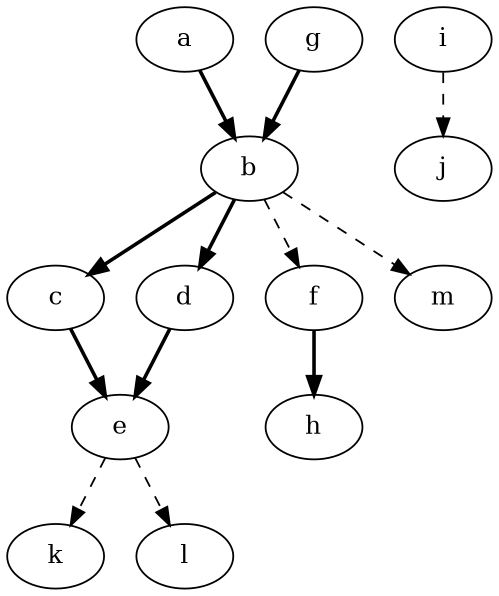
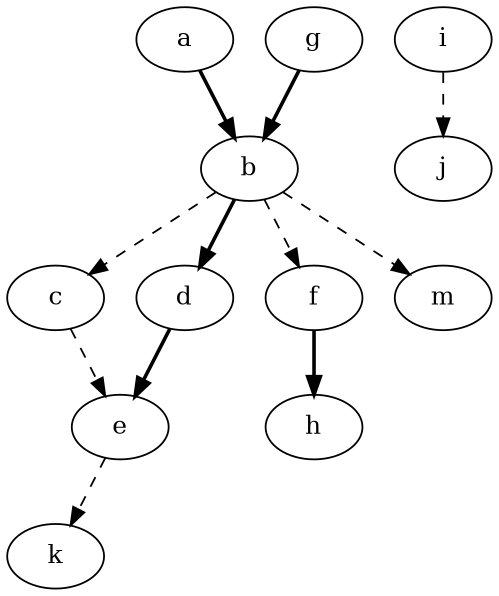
edge "b" -> "c": style bold -> dashed
edge "c" -> "e": style bold -> dashed
node "l": removed
